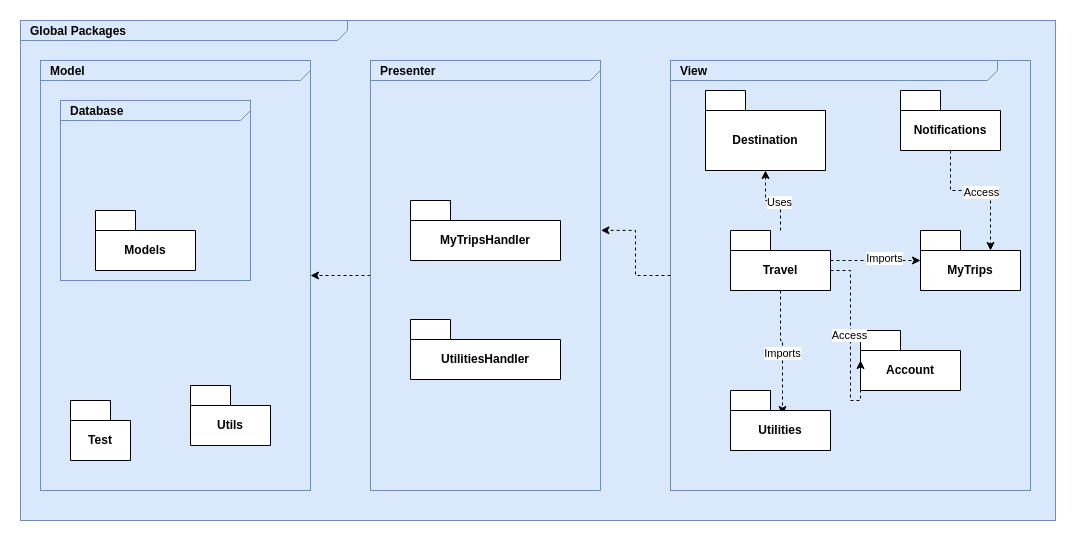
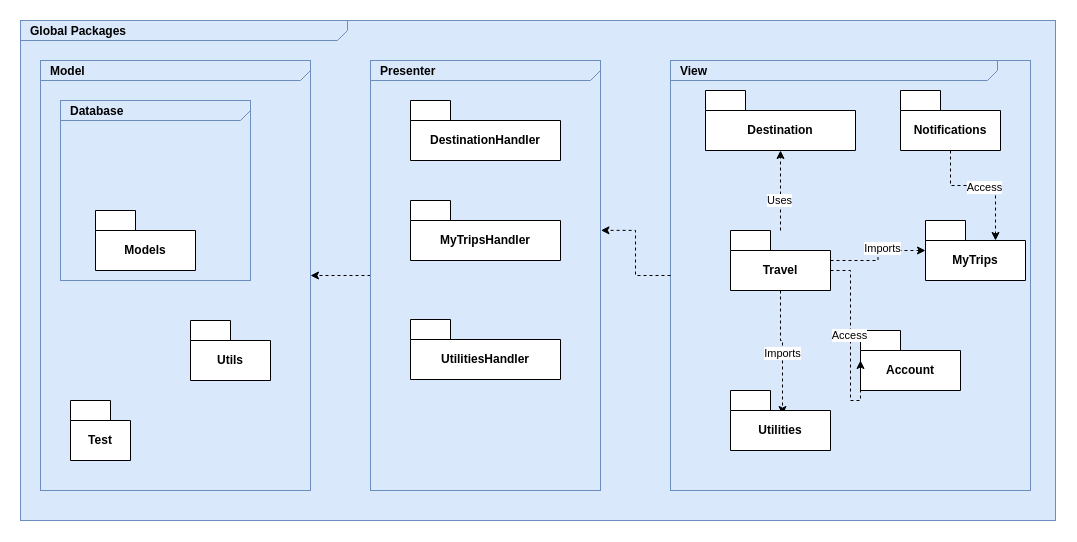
node "DestinationHandler": added
node "Destination": size 120x80 -> 150x60
node "MyTrips": moved (971, 261) -> (976, 251)
node "Utils": moved (231, 416) -> (231, 351)
